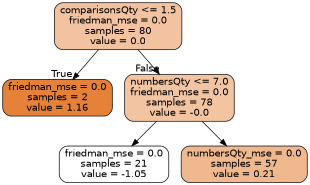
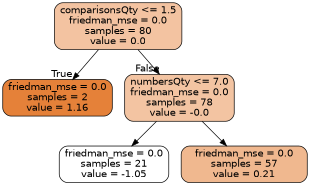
node "numbersQty_mse = 0.0 samples = 57 value = 0.21": label "numbersQty_mse = 0.0 samples = 57 value = 0.21" -> "friedman_mse = 0.0 samples = 57 value = 0.21"
